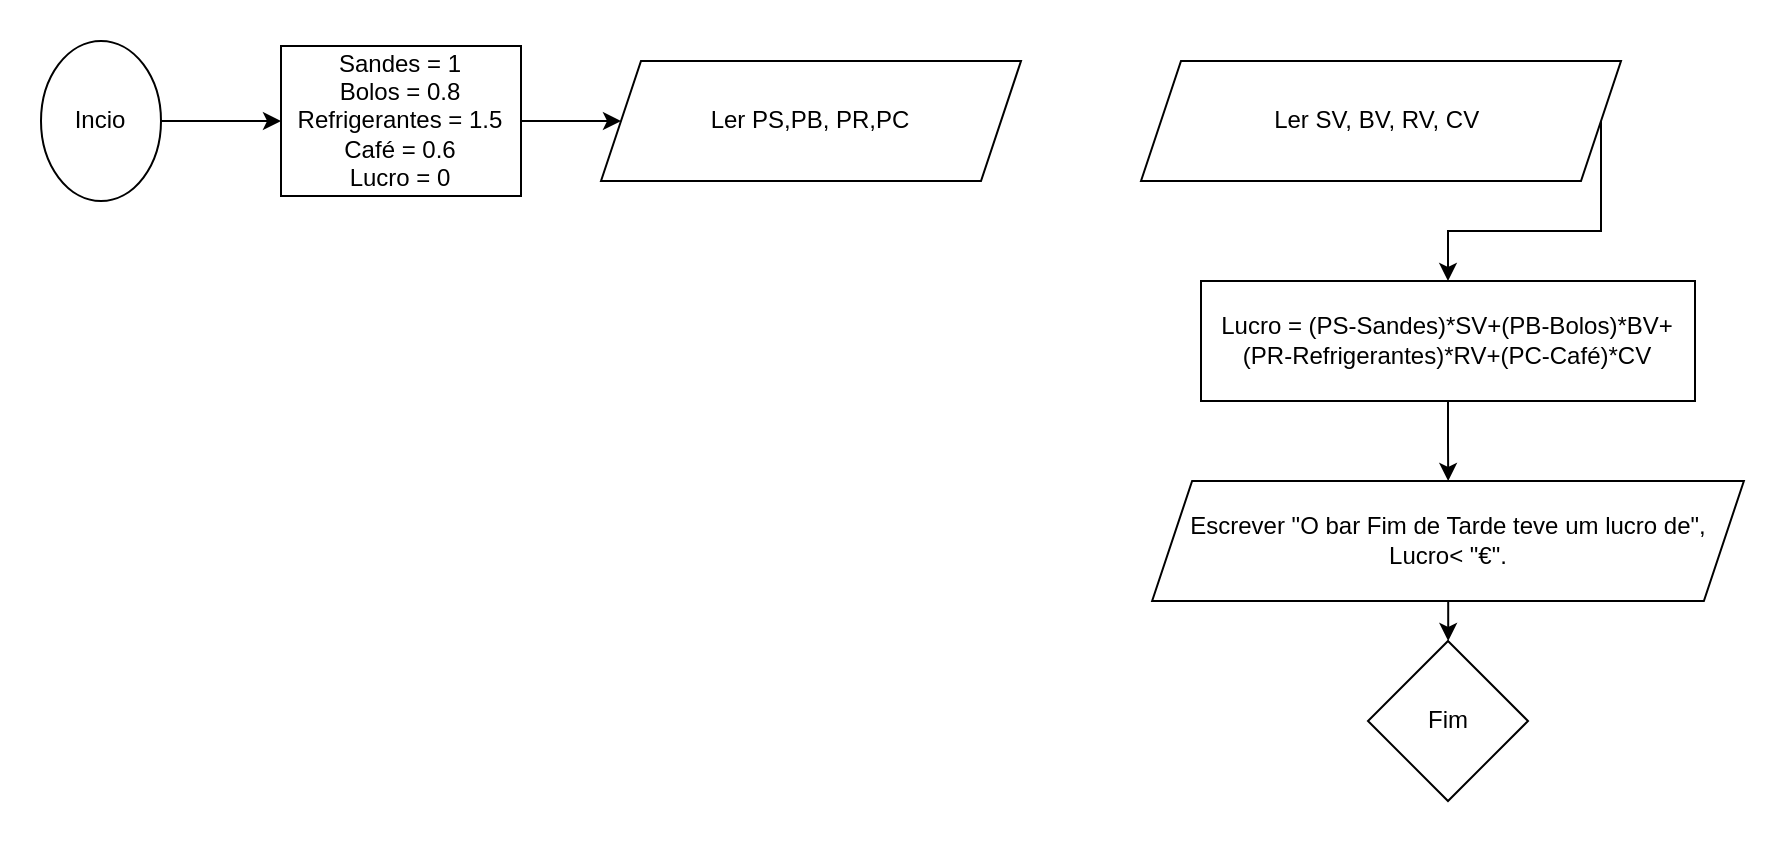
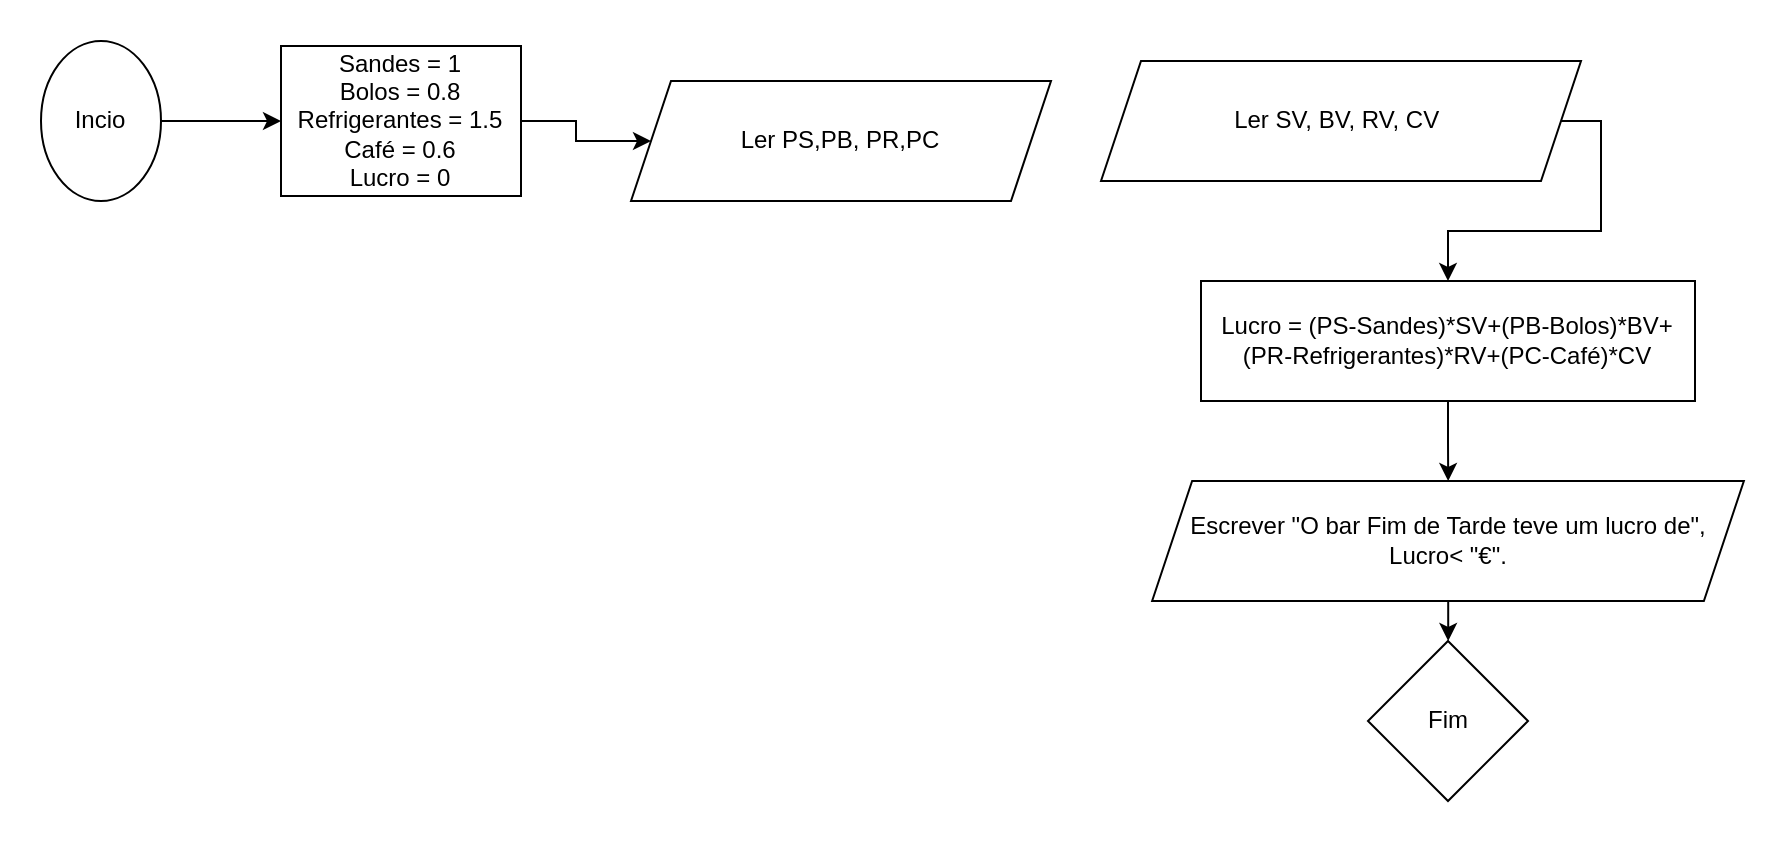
node "Ler PS,PB, PR,PC": moved (811, 121) -> (841, 141)
node "Ler SV, BV, RV, CV": moved (1381, 121) -> (1341, 121)
